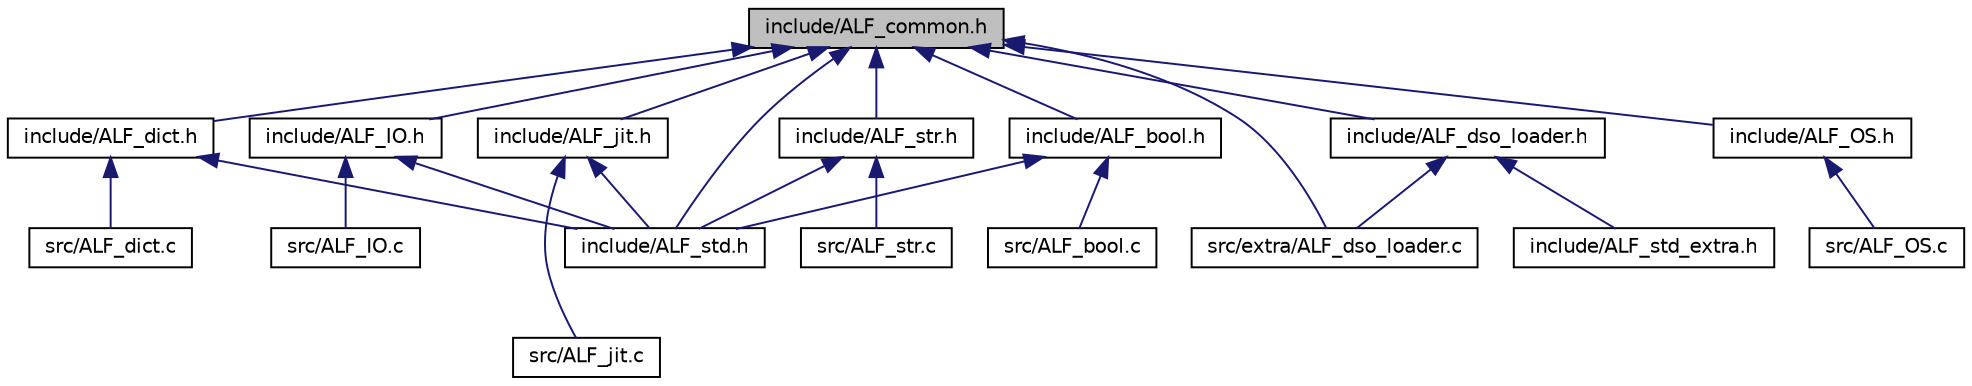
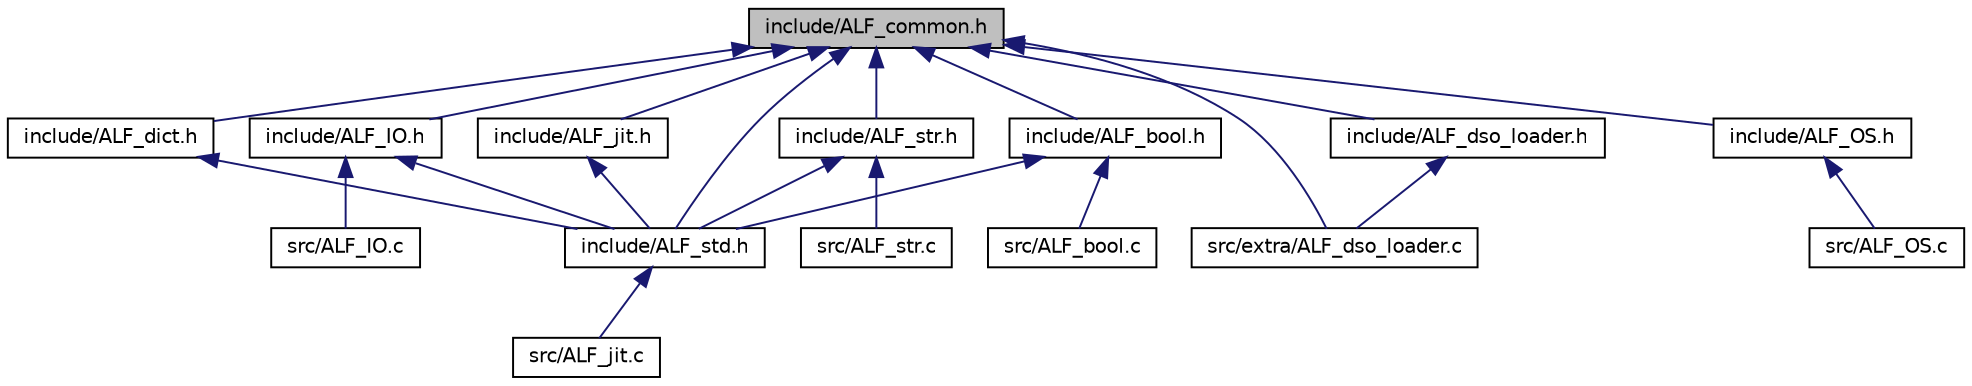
node "src/ALF_dict.c": removed
node "include/ALF_std_extra.h": removed
edge "src/ALF_jit.c" -> "include/ALF_jit.h": now "src/ALF_jit.c" -> "include/ALF_std.h"
